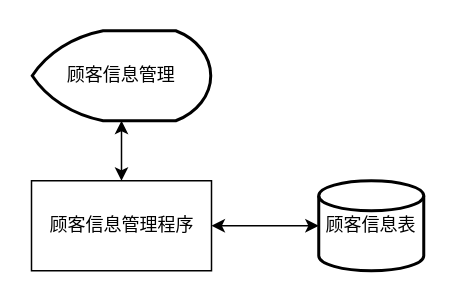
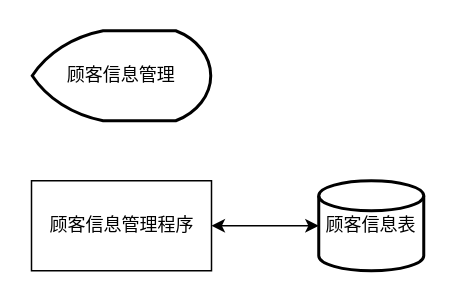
edge "顾客信息管理" -- "顾客信息管理程序": removed
